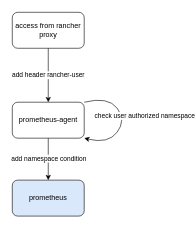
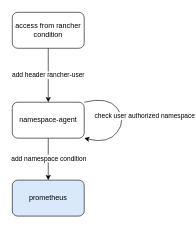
node "access from rancher proxy": label "access from rancher proxy" -> "access from rancher condition"
node "prometheus-agent": label "prometheus-agent" -> "namespace-agent"
